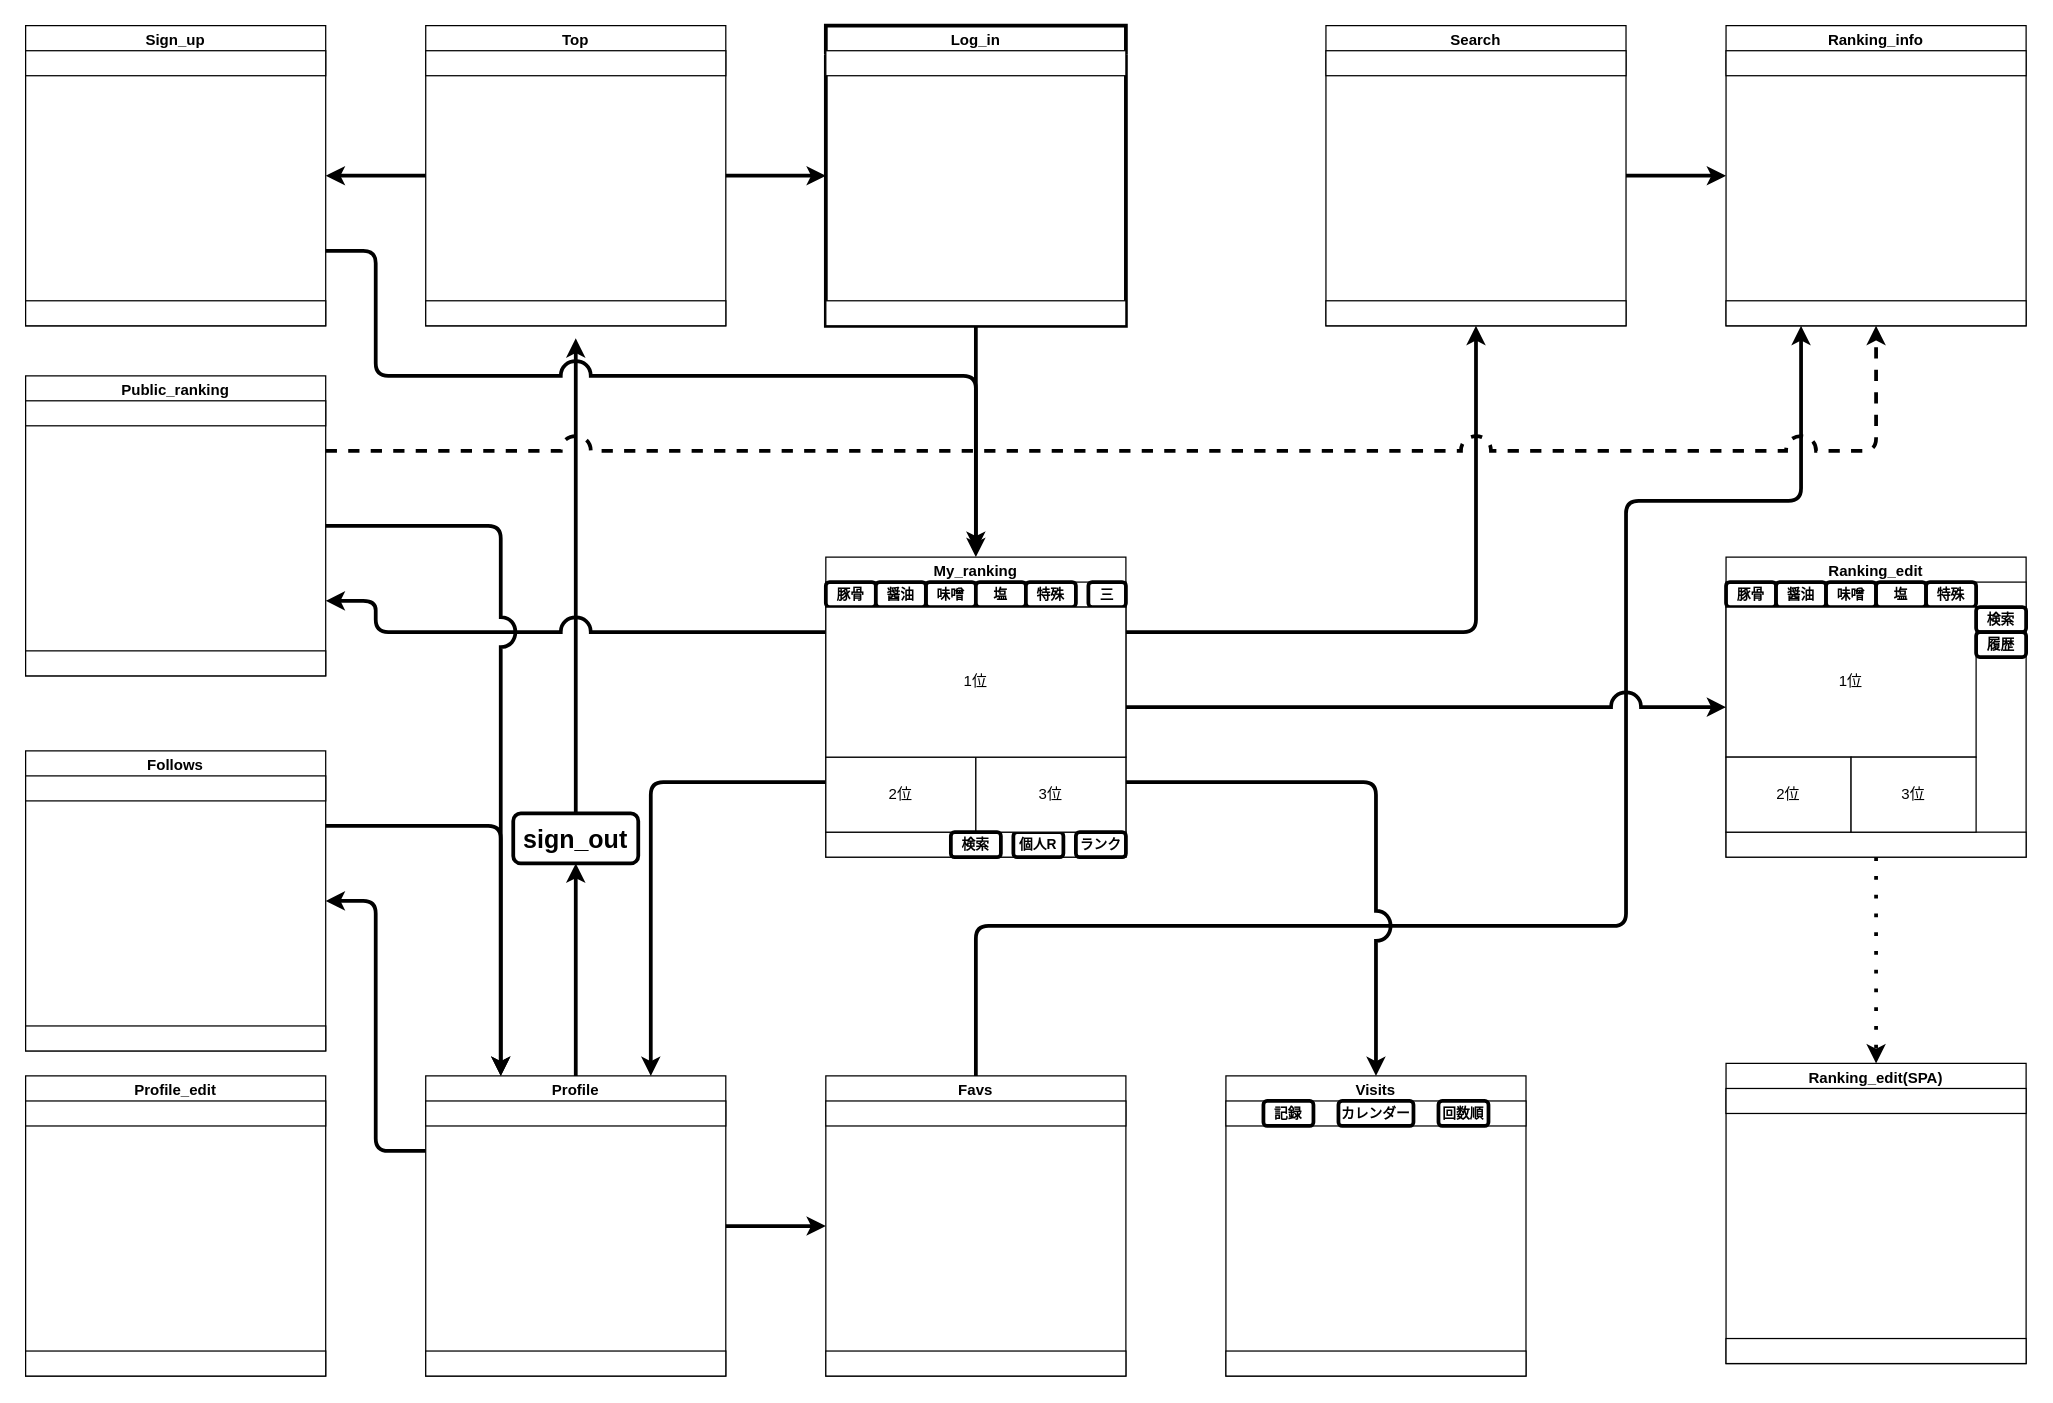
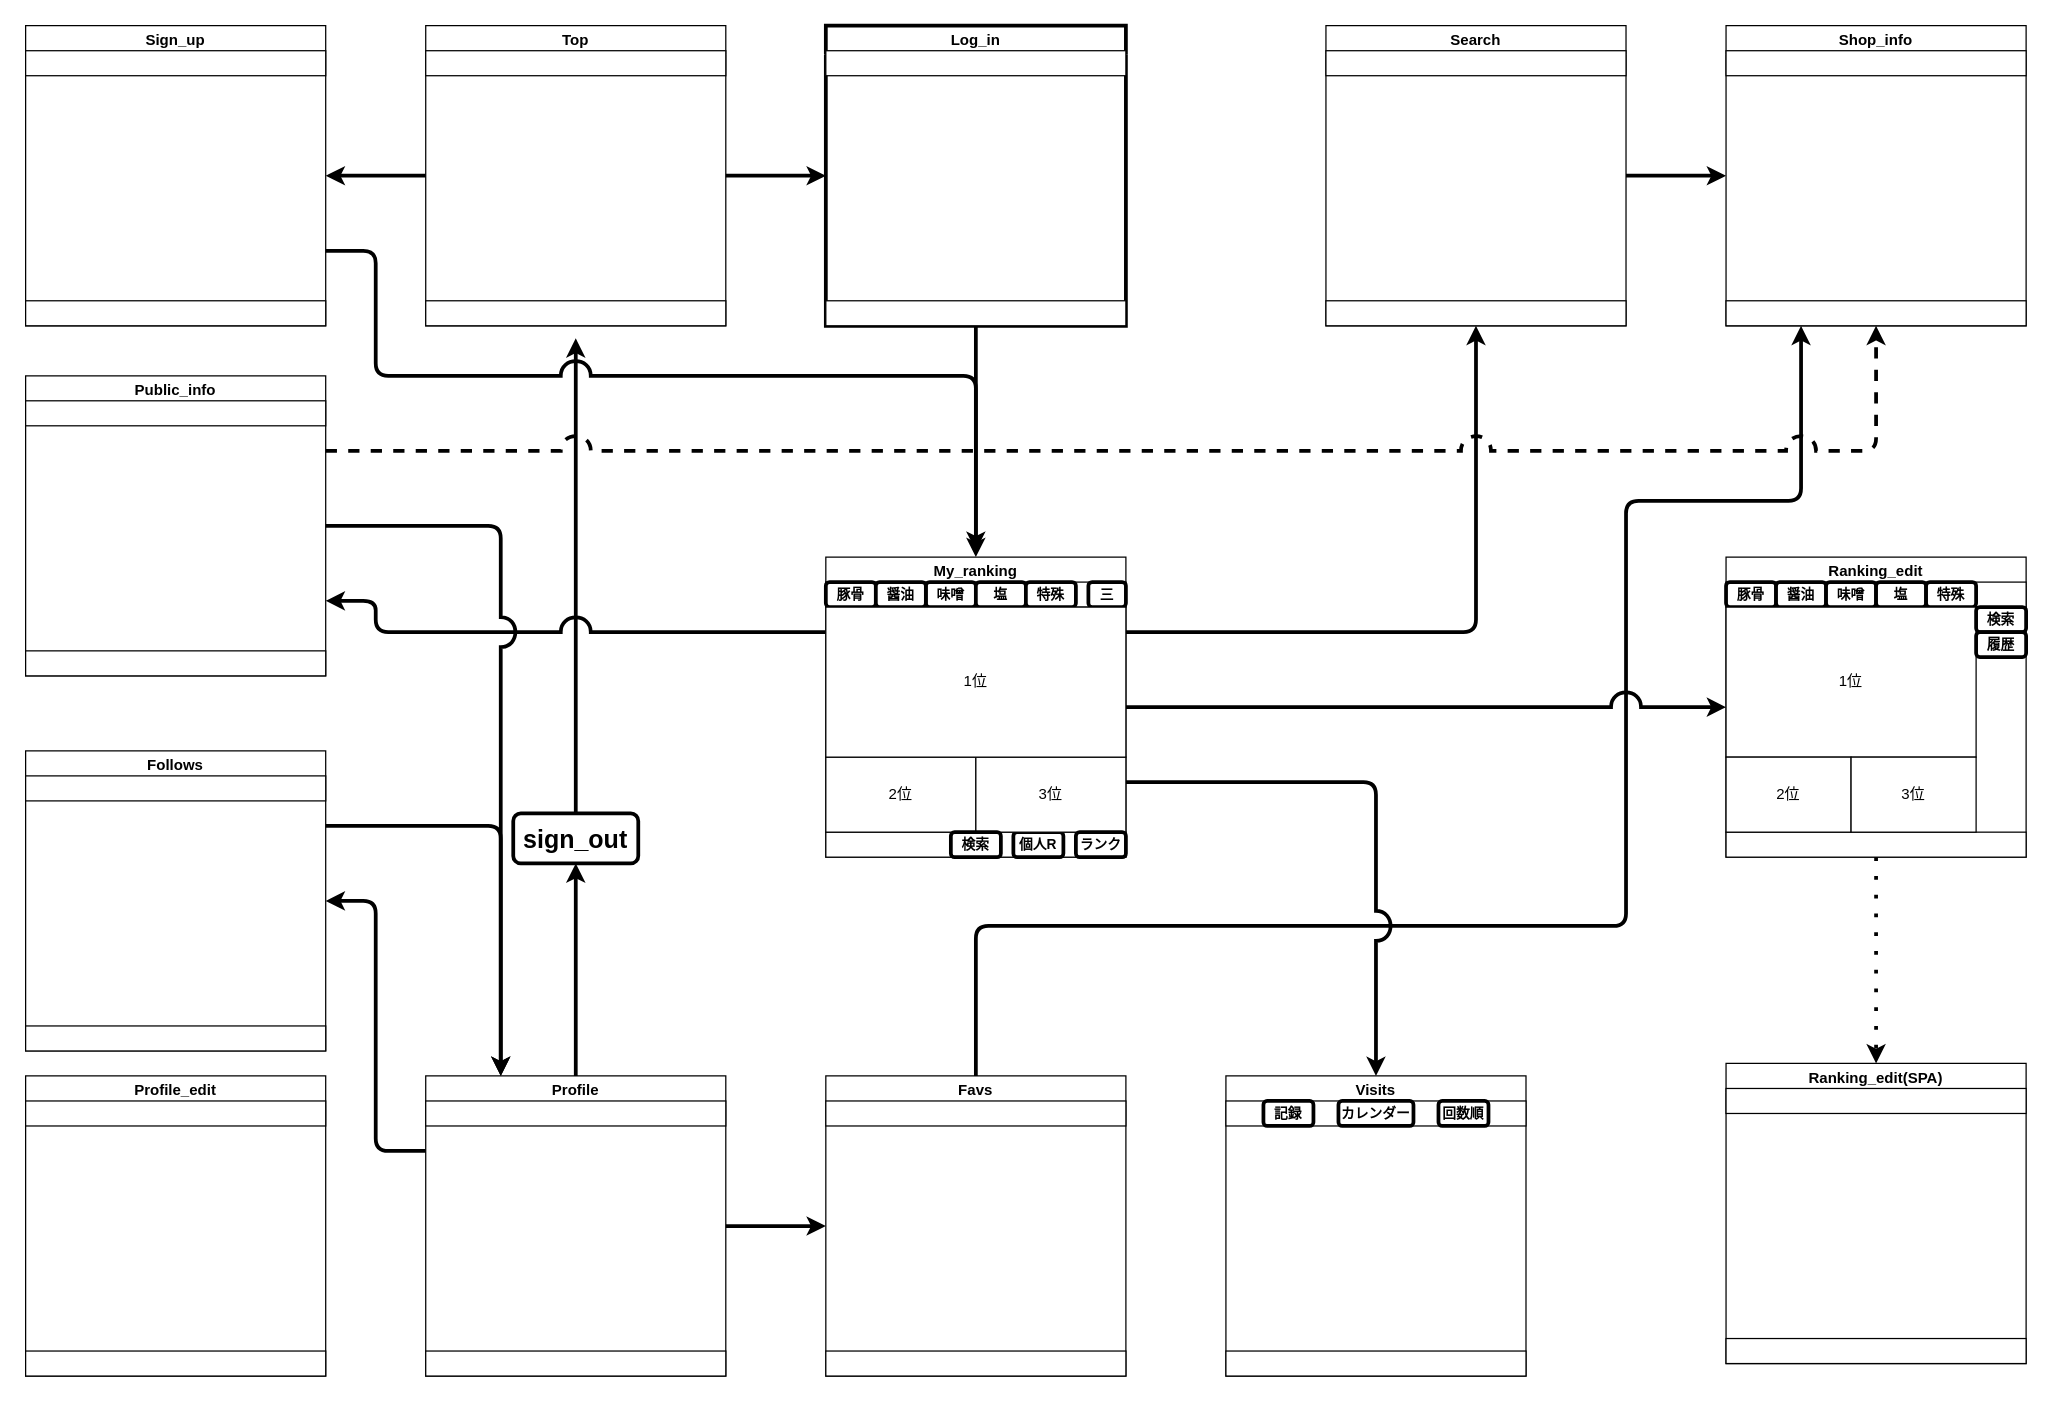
node "Ranking_info": label "Ranking_info" -> "Shop_info"
node "Public_ranking": label "Public_ranking" -> "Public_info"
edge "My_ranking" -> "Profile": removed
